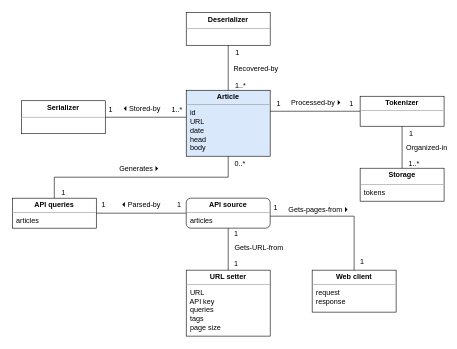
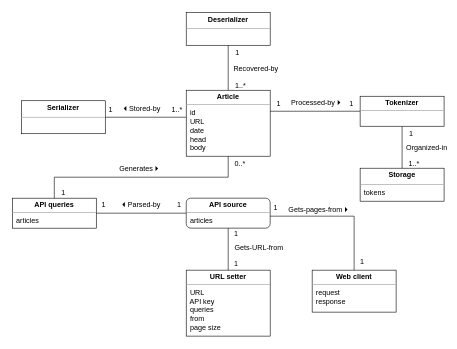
node "Article id URL date head body": fillcolor #dae8fc -> #ffffff
node "URL setter URL API key queries tags page size": label "URL setter URL API key queries tags page size" -> "URL setter URL API key queries from page size"
